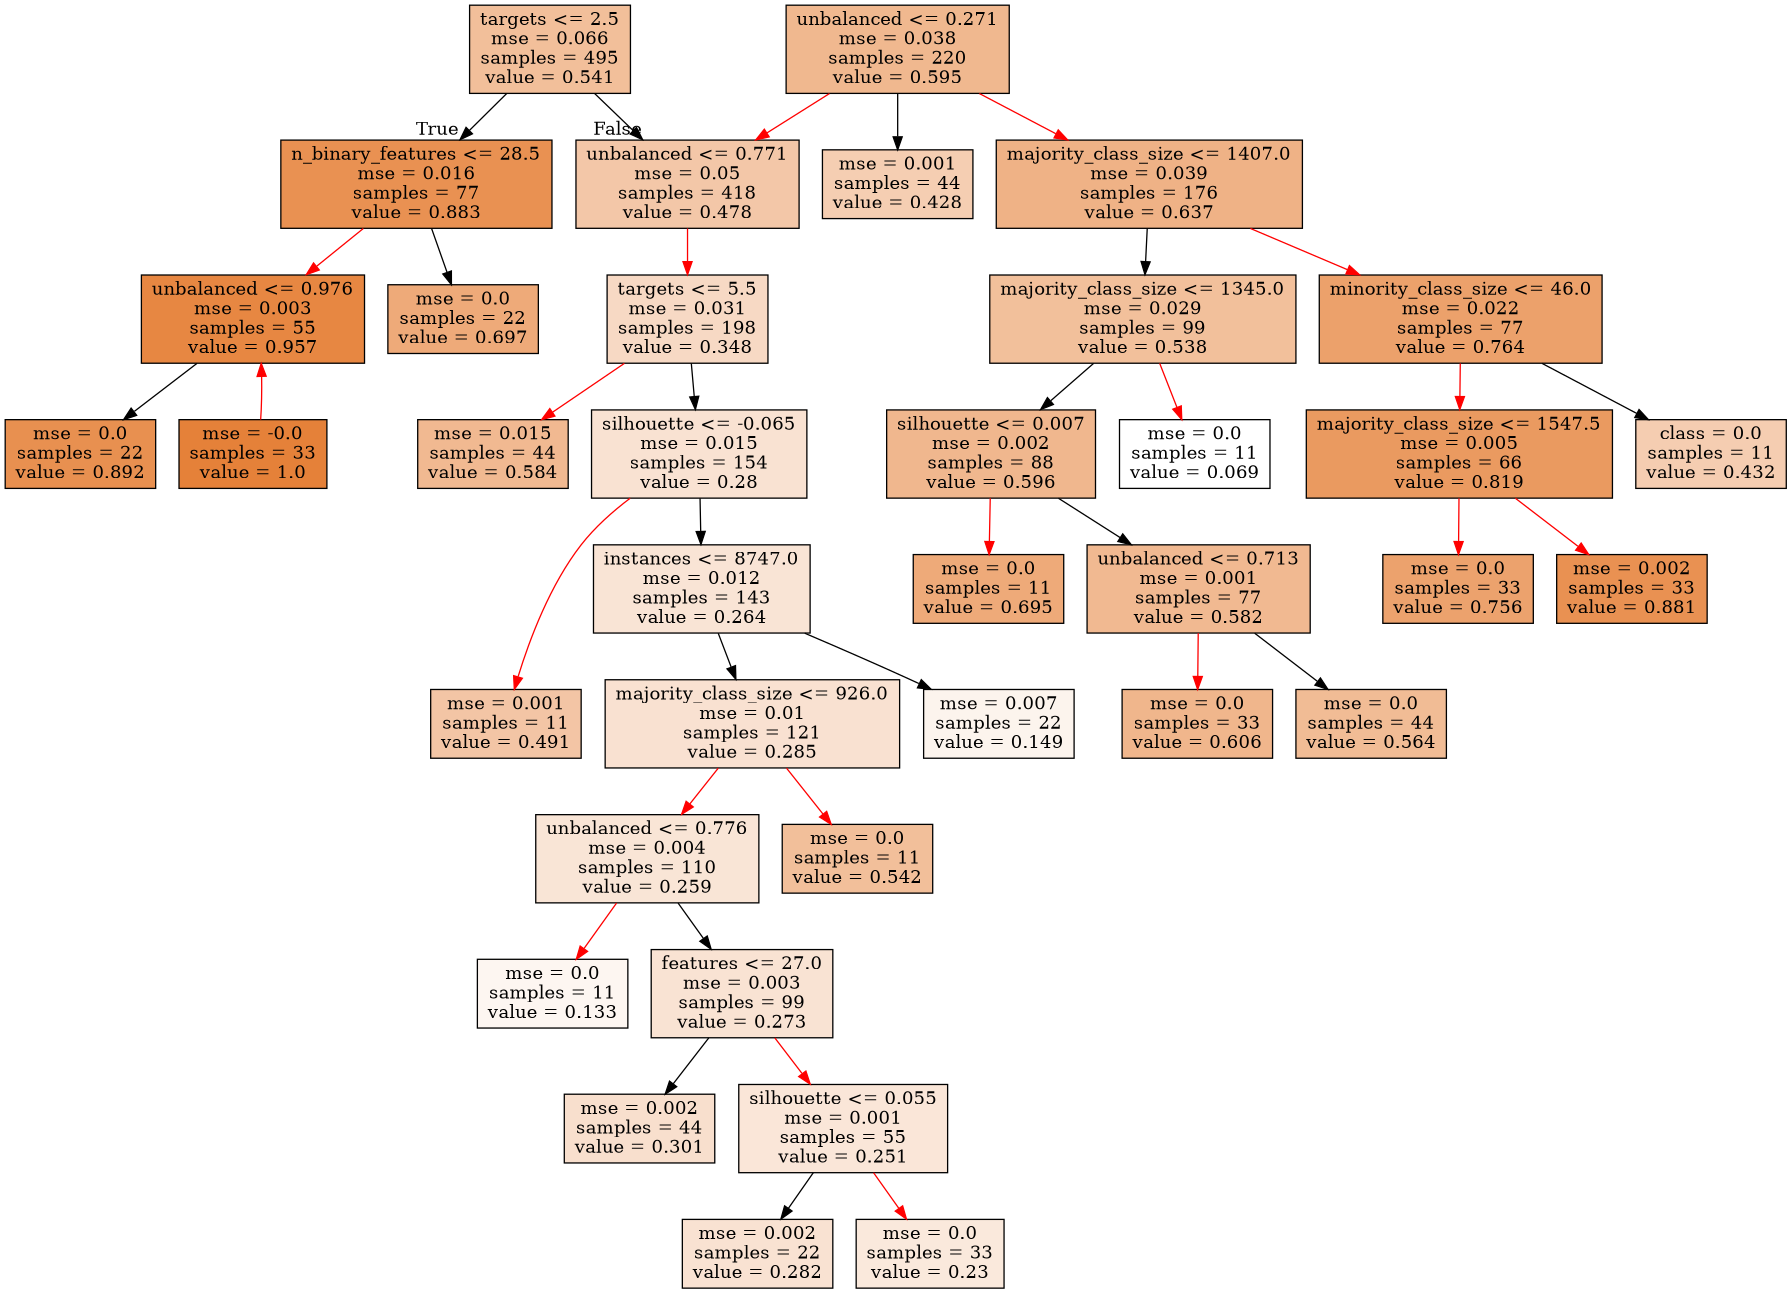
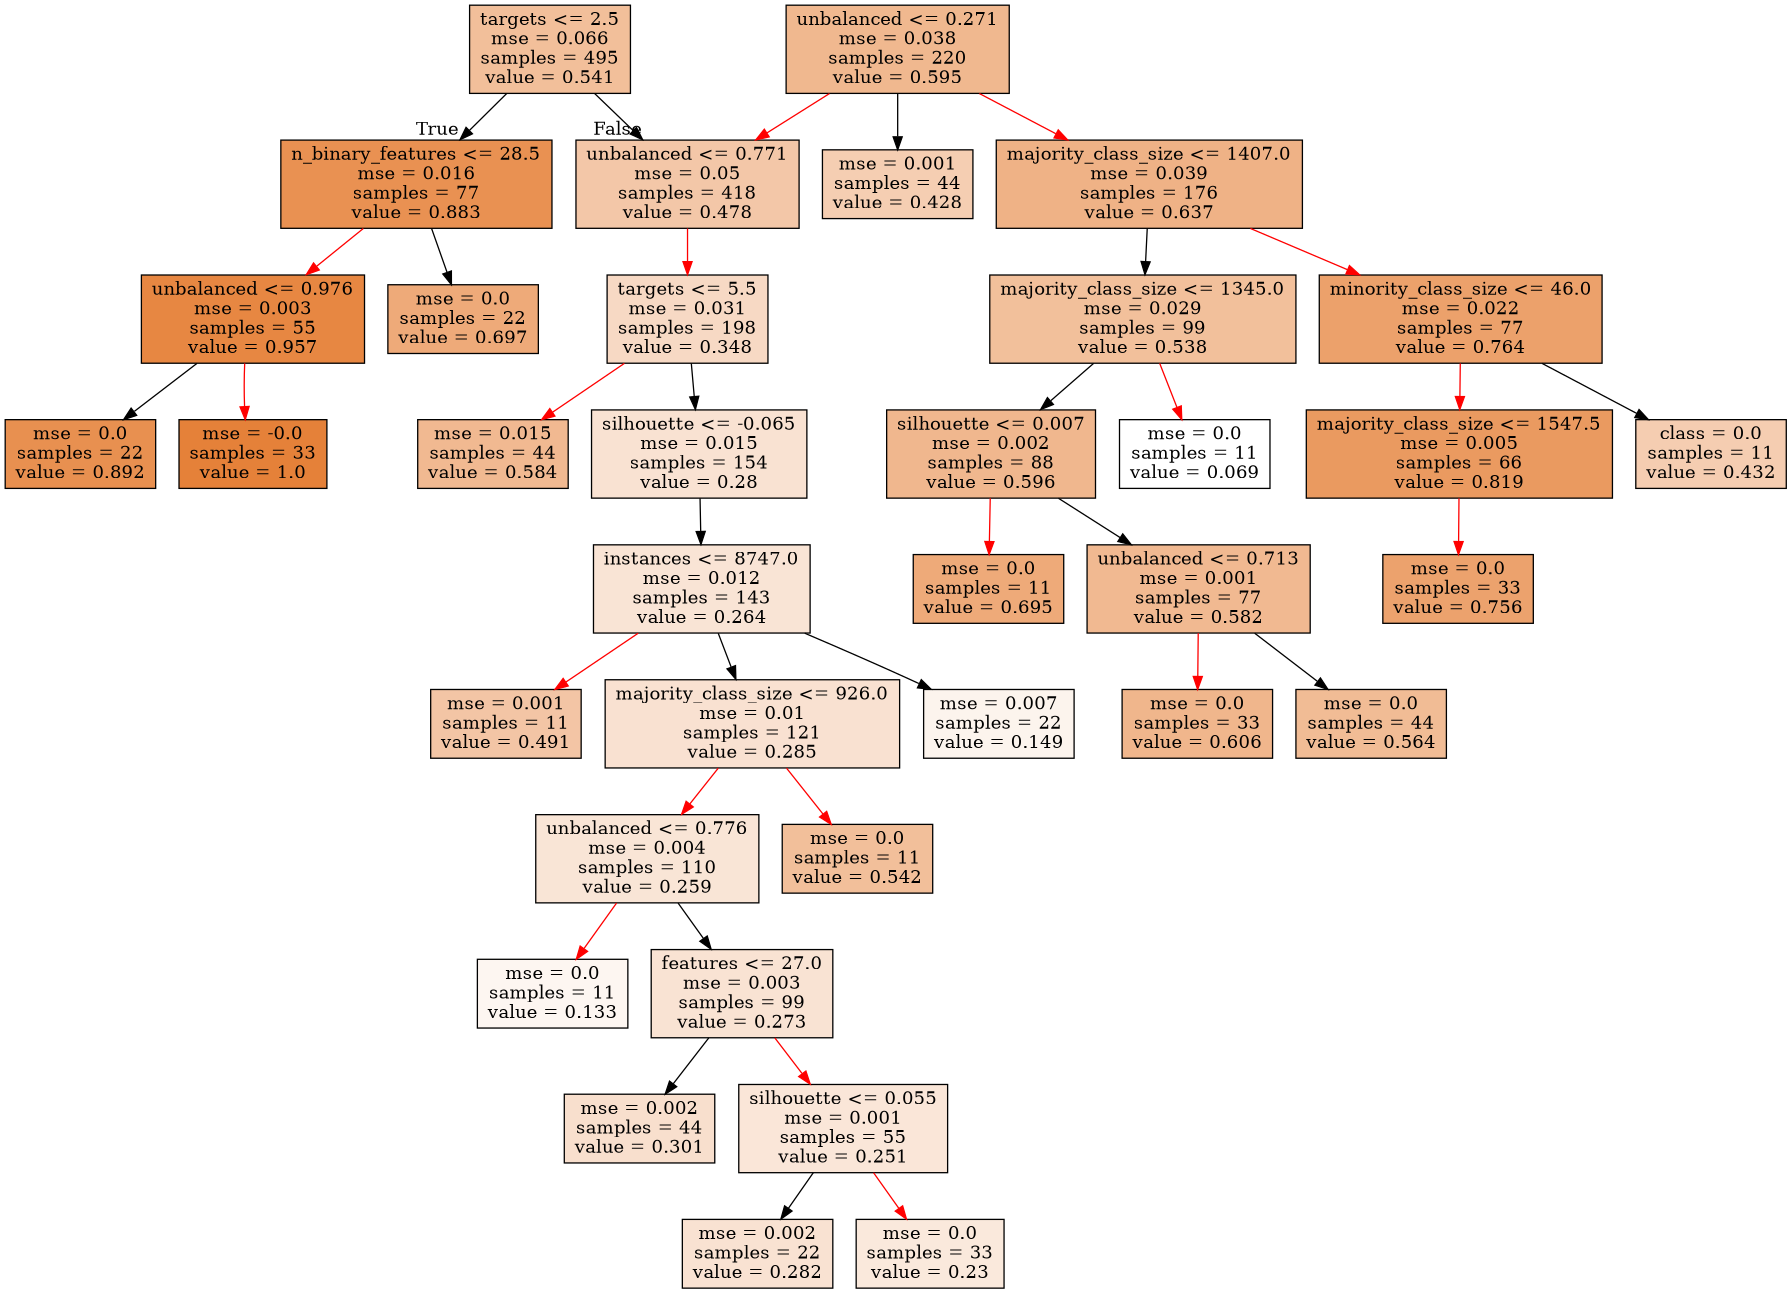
edge "mse = -0.0 samples = 33 value = 1.0" -> "unbalanced <= 0.976 mse = 0.003 samples = 55 value = 0.957": reversed
edge "silhouette <= -0.065 mse = 0.015 samples = 154 value = 0.28" -> "mse = 0.001 samples = 11 value = 0.491": now "instances <= 8747.0 mse = 0.012 samples = 143 value = 0.264" -> "mse = 0.001 samples = 11 value = 0.491"
node "mse = 0.002 samples = 33 value = 0.881": removed
